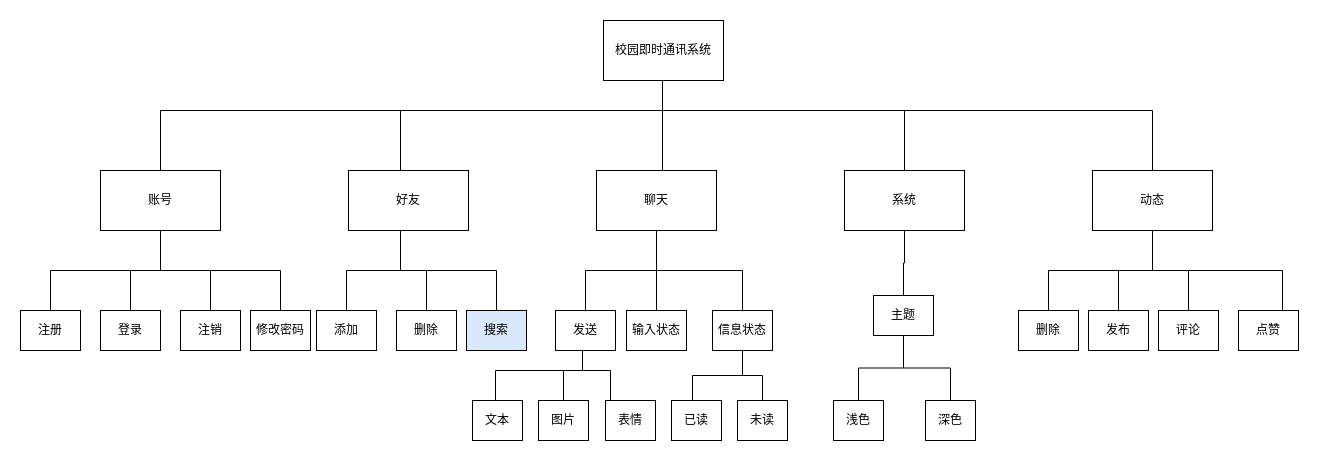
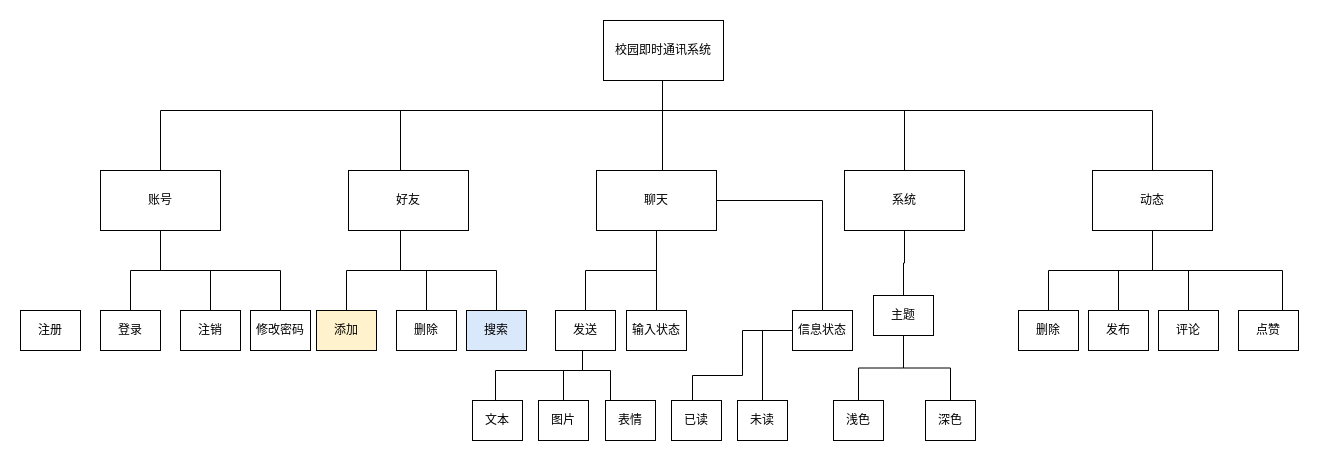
edge "账号" -- "注册": removed
node "添加": fillcolor #ffffff -> #fff2cc
node "信息状态": moved (743, 331) -> (823, 331)
